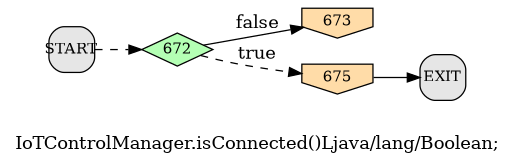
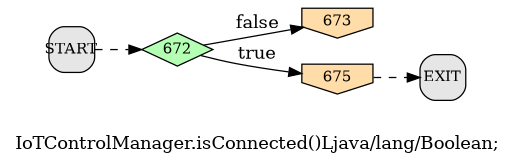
edge "672" -> "675": style dashed -> solid
edge "675" -> "EXIT": style solid -> dashed
